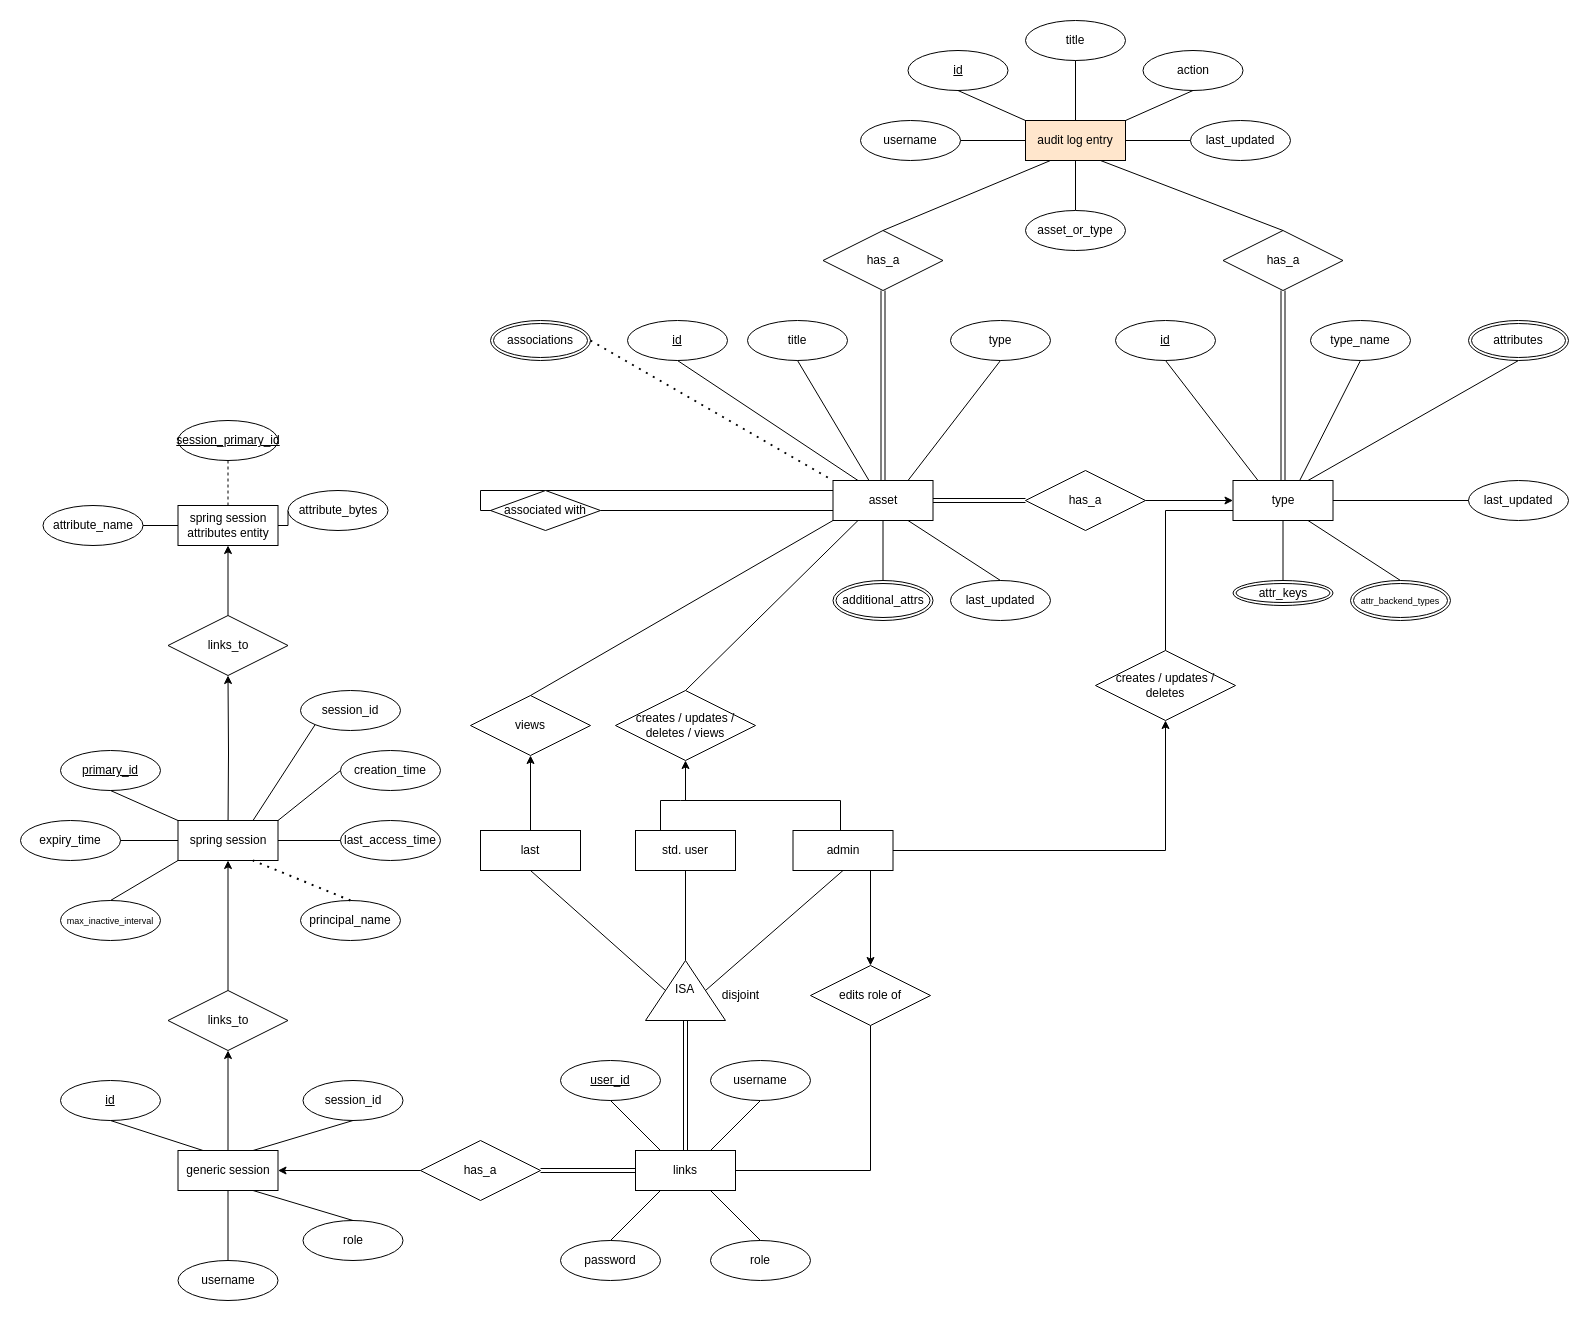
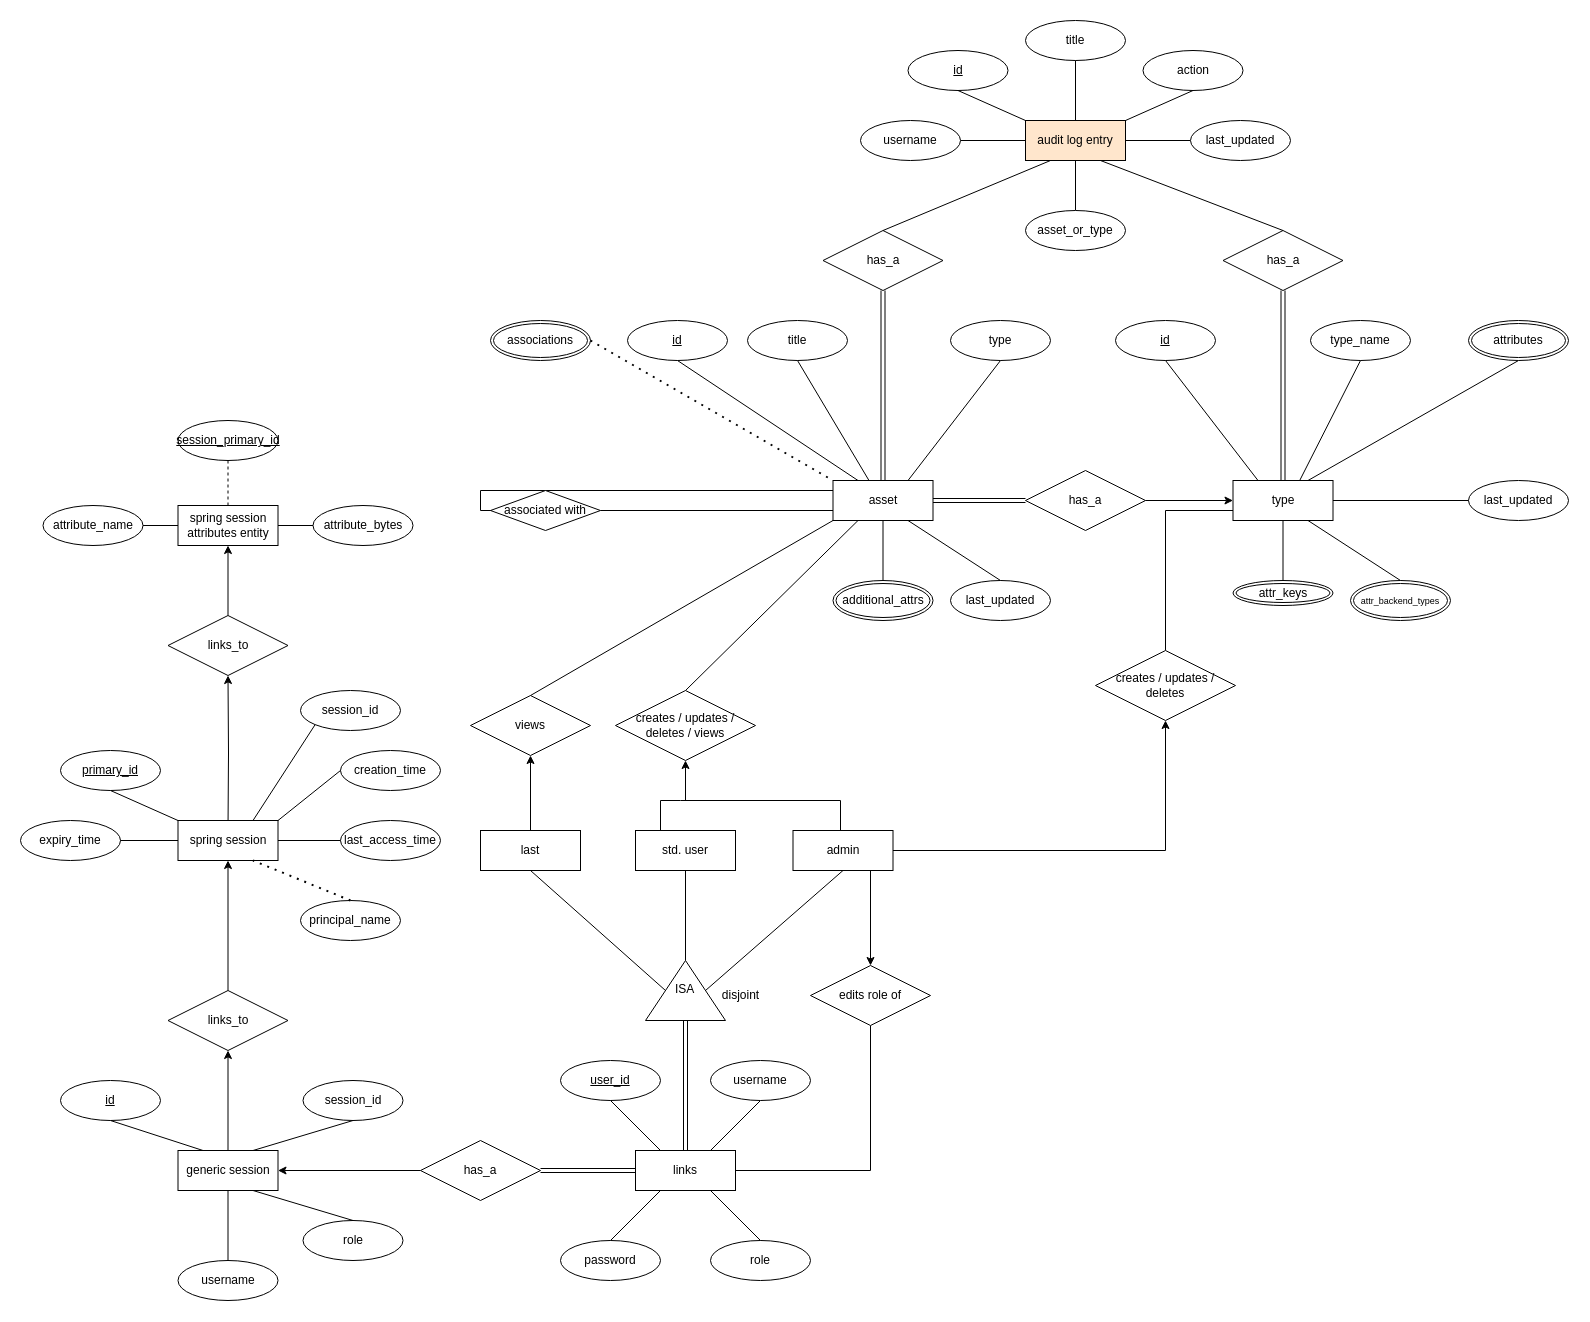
node "attribute_bytes": moved (338, 511) -> (363, 526)
edge "spring session" -- "max_inactive_interval": removed
node "max_inactive_interval": removed
